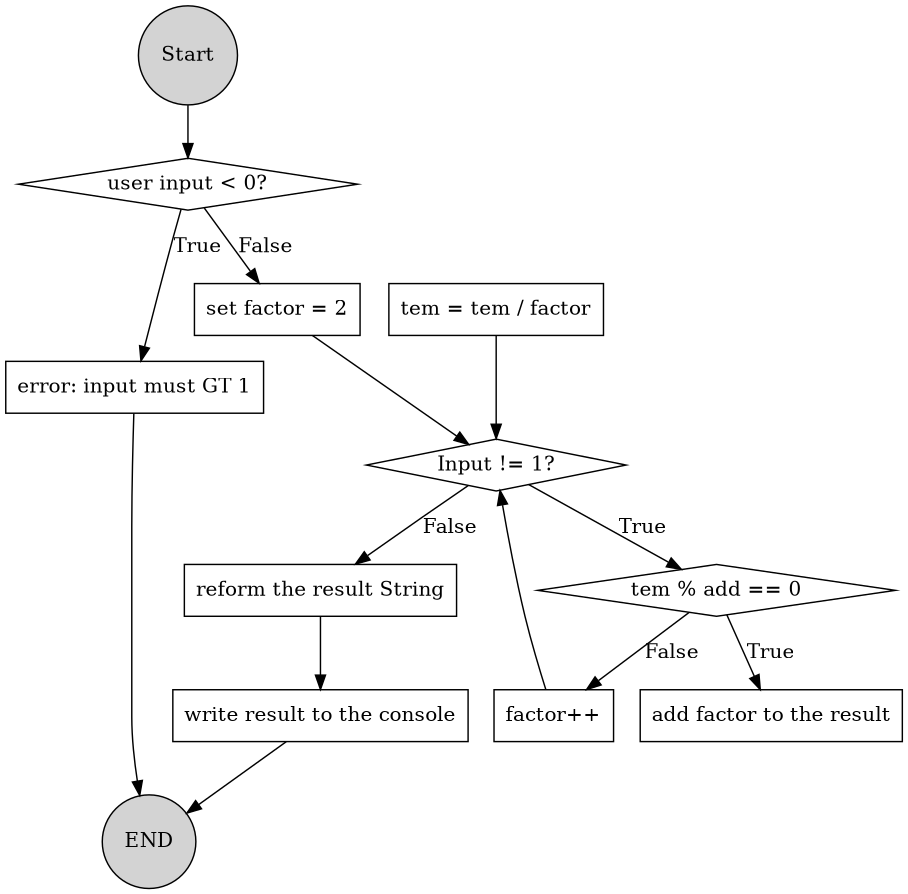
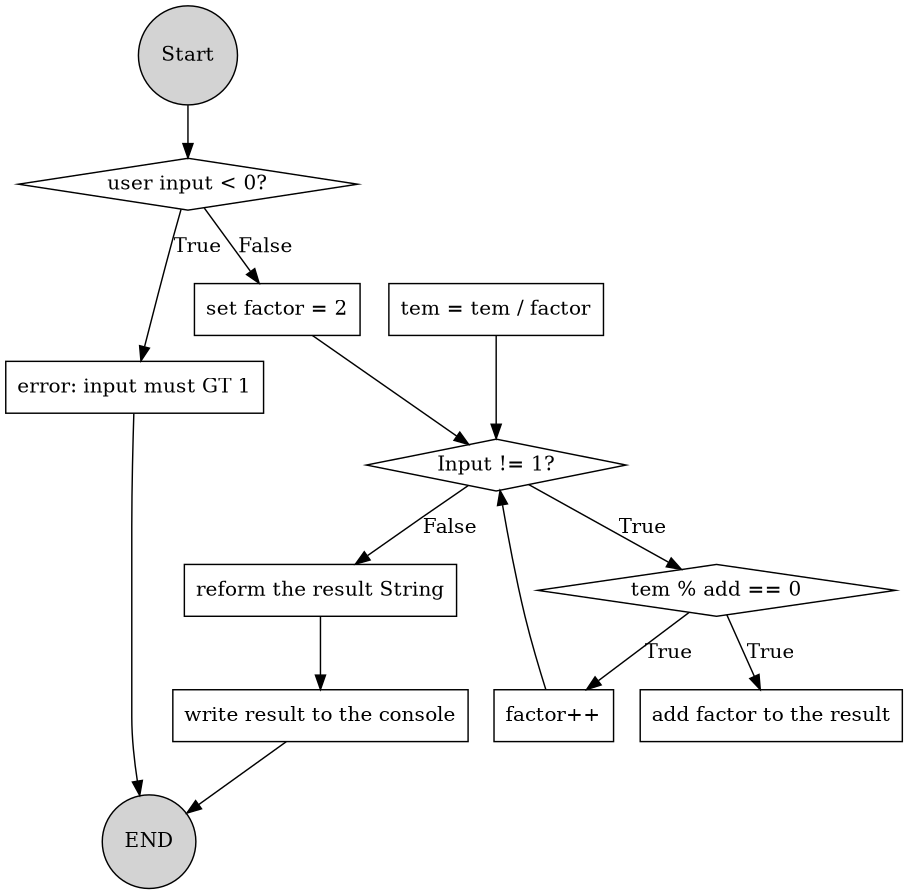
edge "tem % add == 0" -> "factor++": label "False" -> "True"
